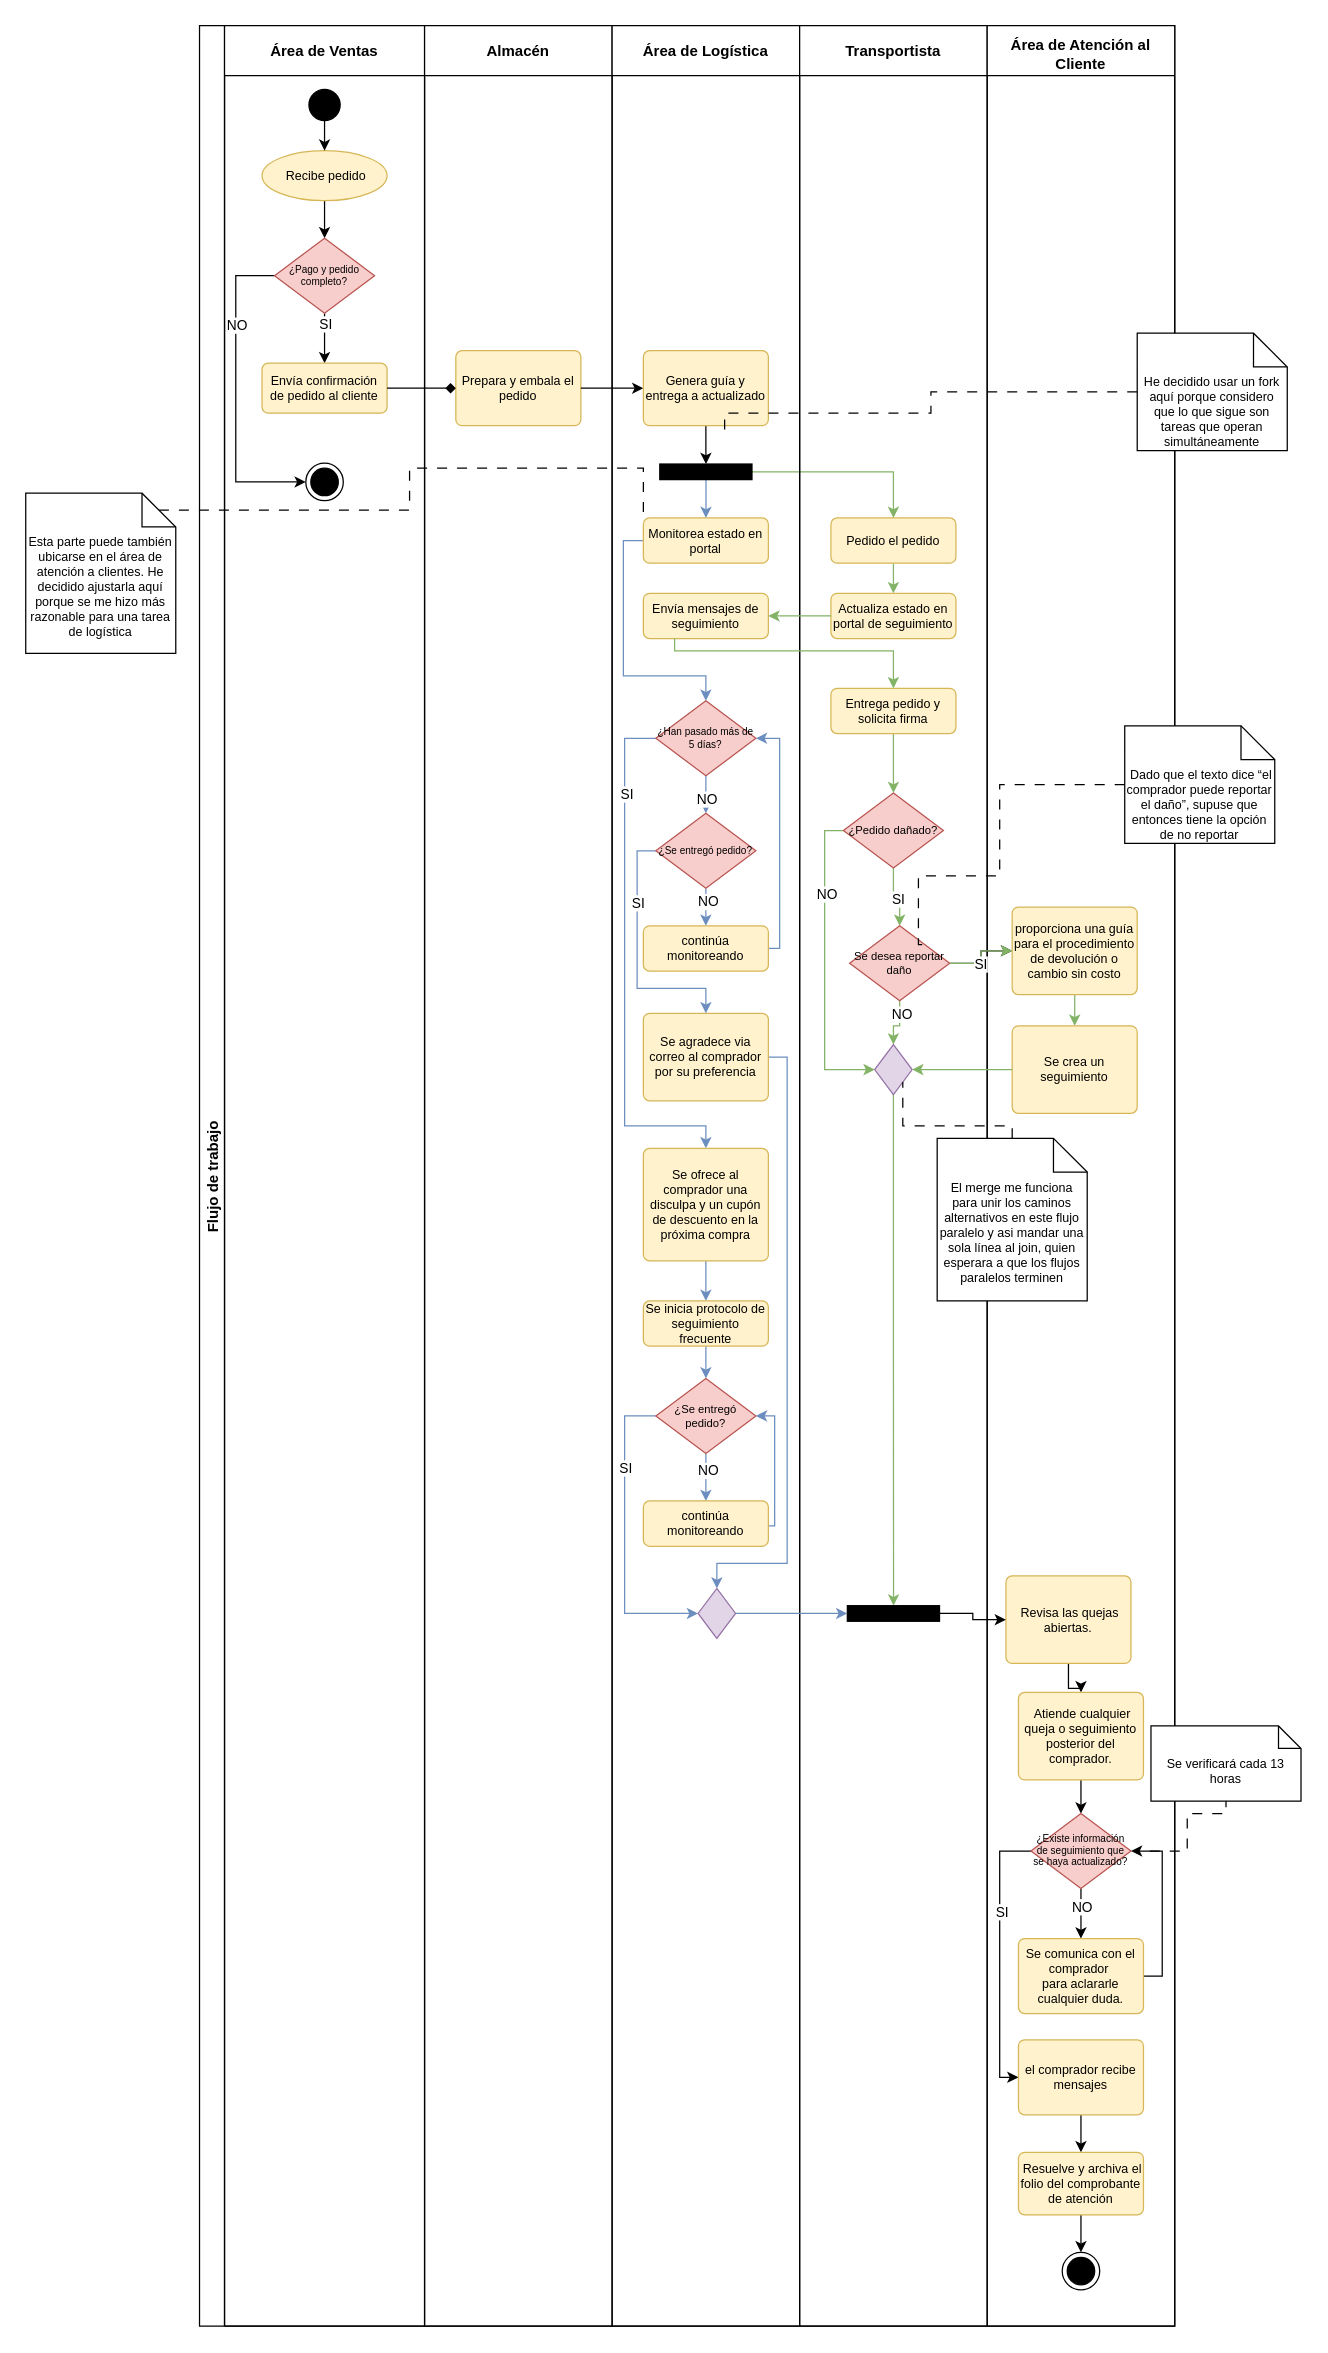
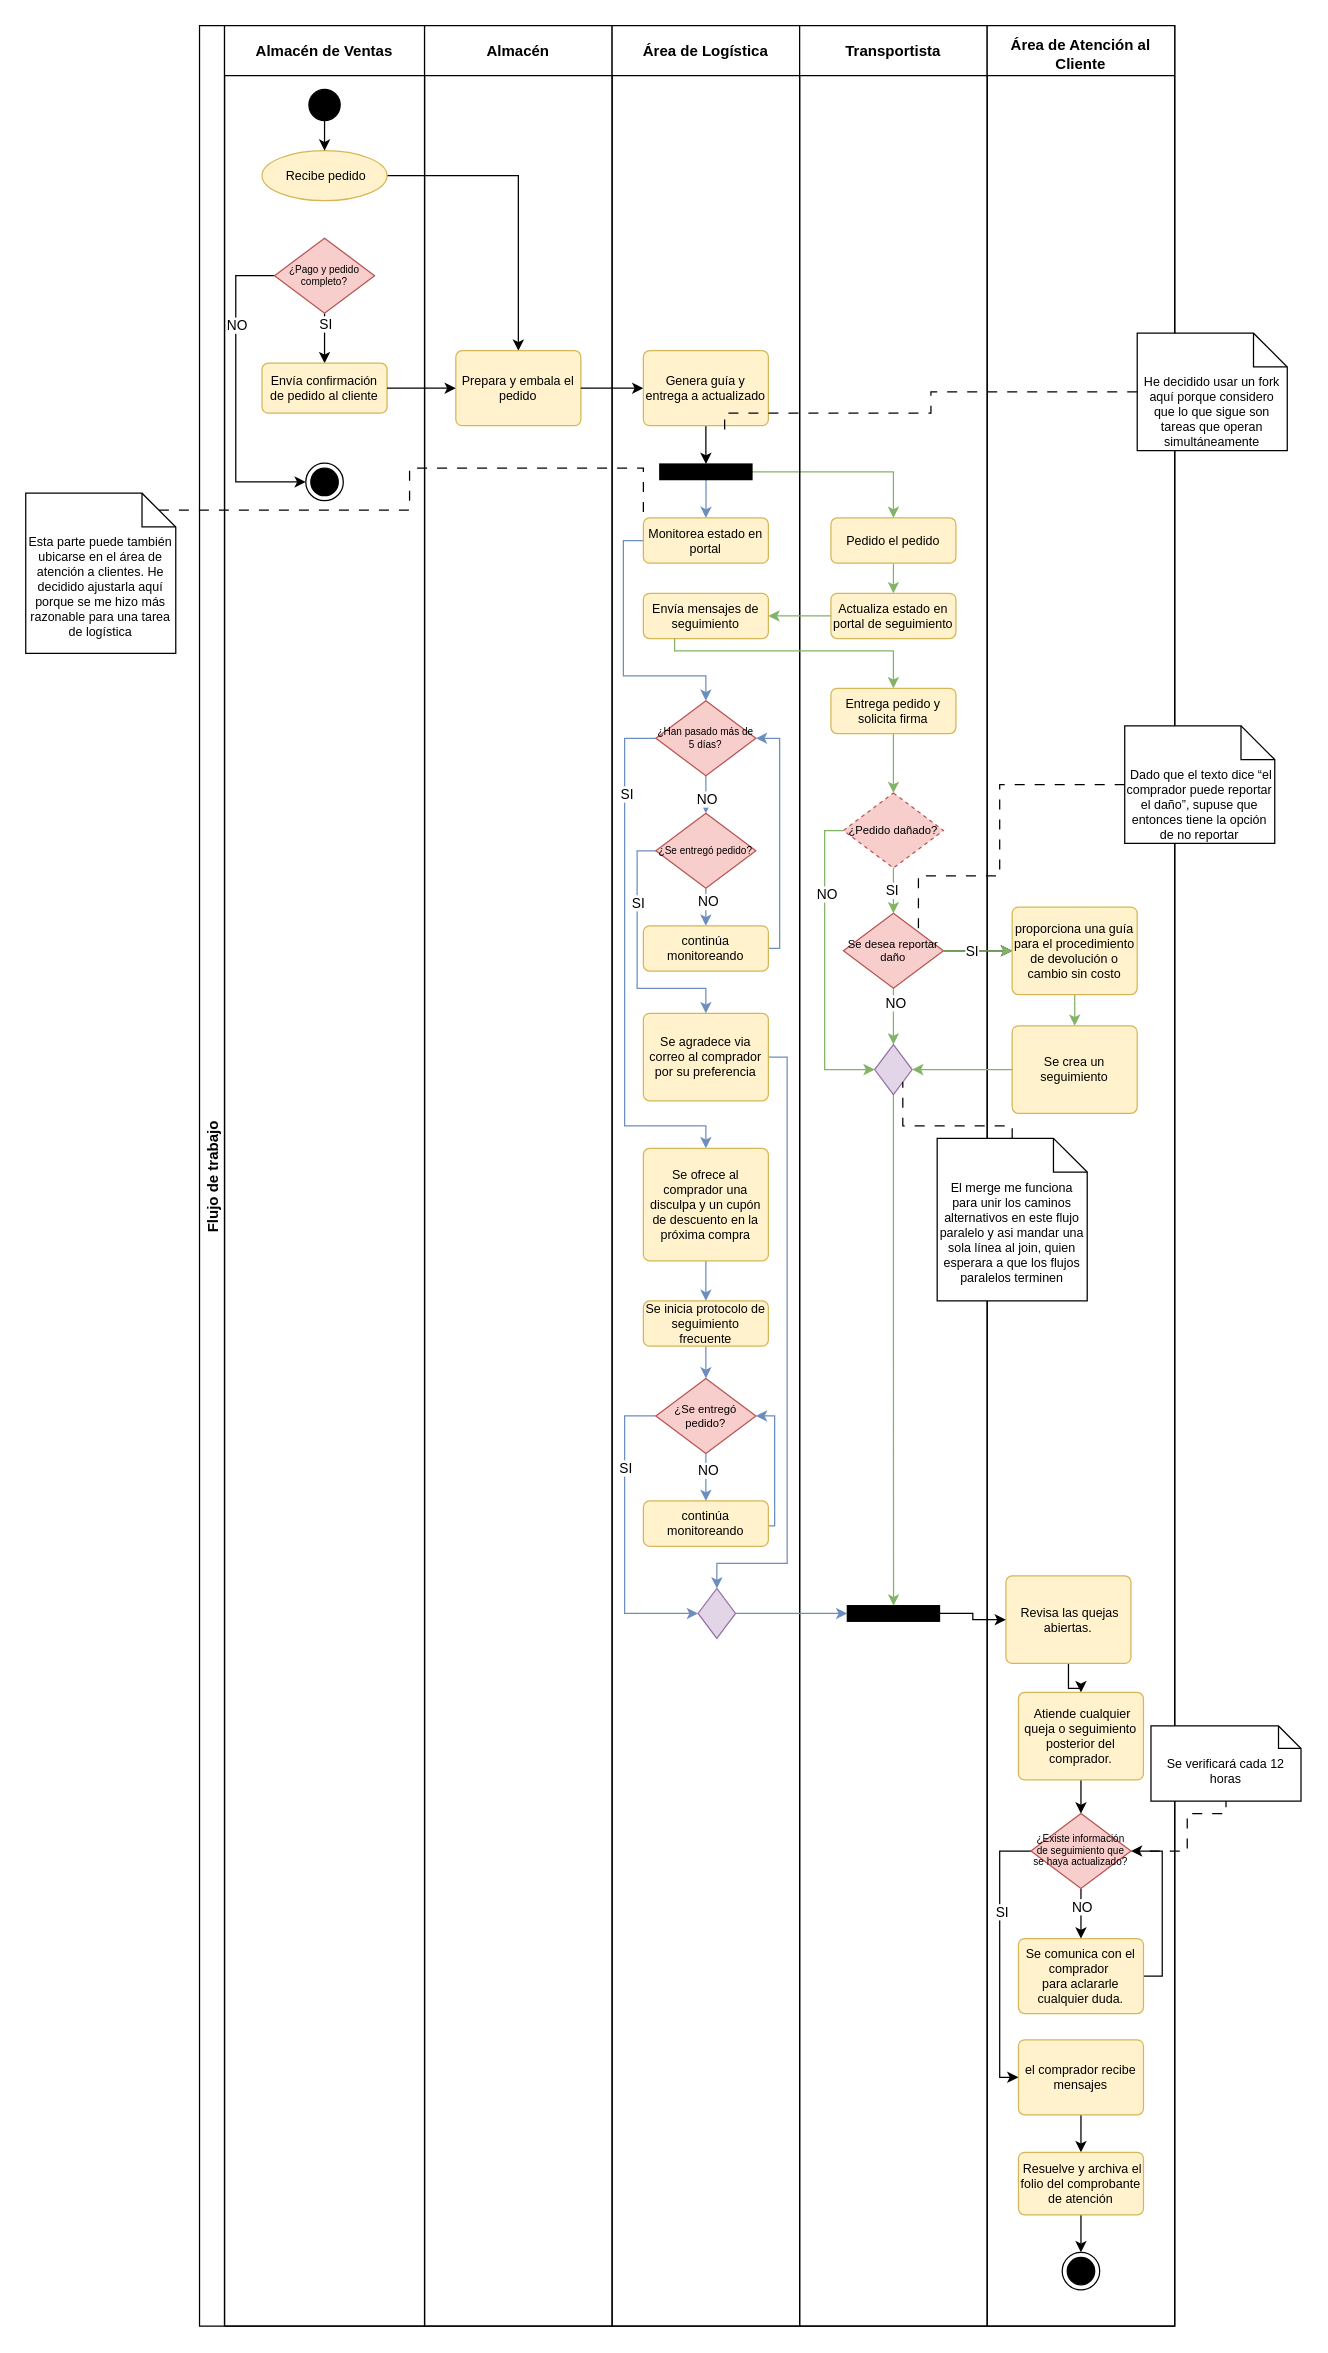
node "Área de Ventas": label "Área de Ventas" -> "Almacén de Ventas"
edge "Recibe pedido" -> "¿Pago y pedido completo?": now "Recibe pedido" -> "Prepara y embala el pedido"
edge "Envía confirmación de pedido al cliente" -> "Prepara y embala el pedido": arrowhead diamond -> classic
node "¿Pedido dañado?": style solid -> dashed
node "Se desea reportar daño": moved (899, 963) -> (893, 951)
node "Se verificará cada 13 horas": label "Se verificará cada 13 horas" -> "Se verificará cada 12 horas"
